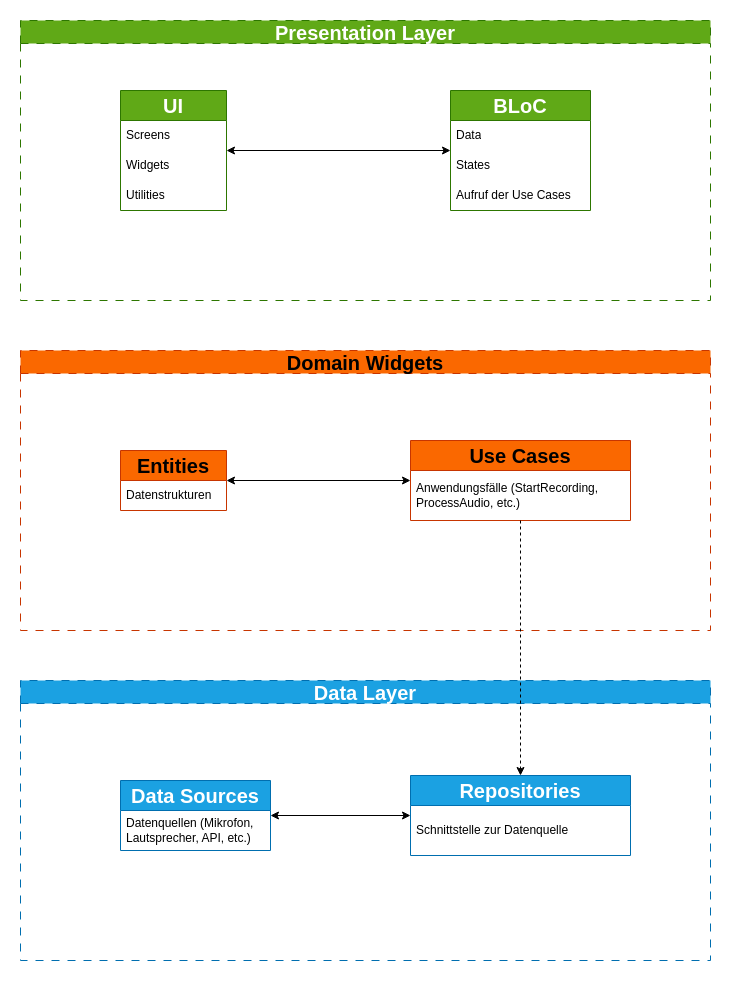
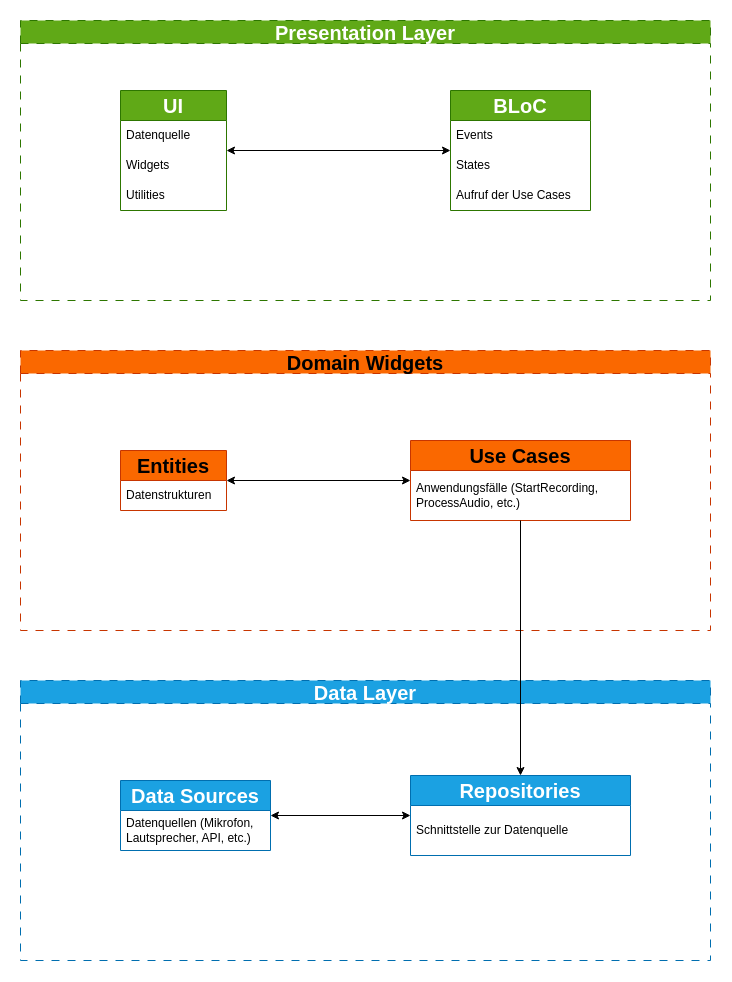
node "Screens": label "Screens" -> "Datenquelle"
node "Data": label "Data" -> "Events"
edge "Use Cases" -> "Repositories": style dashed -> solid
